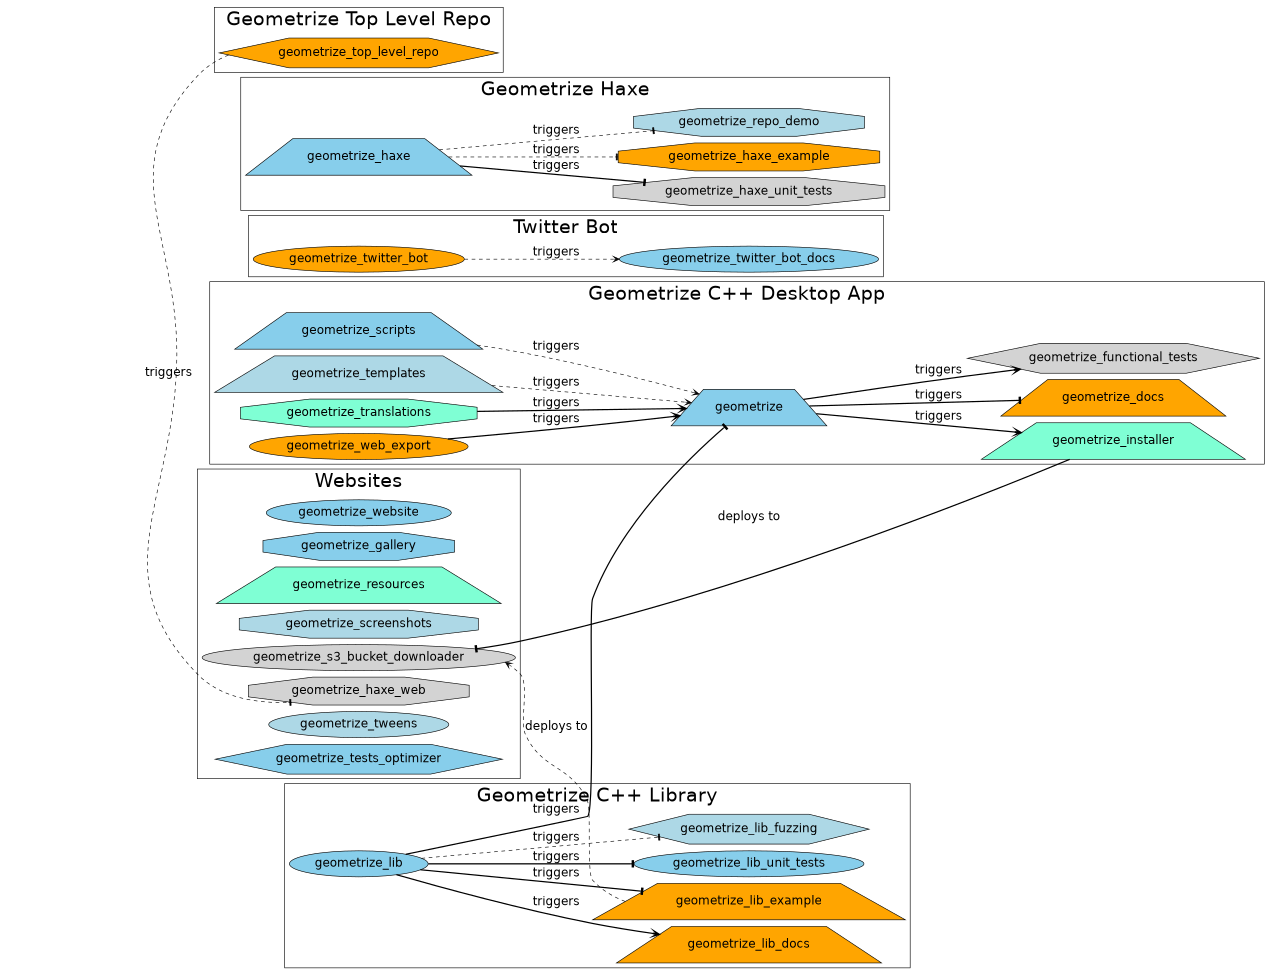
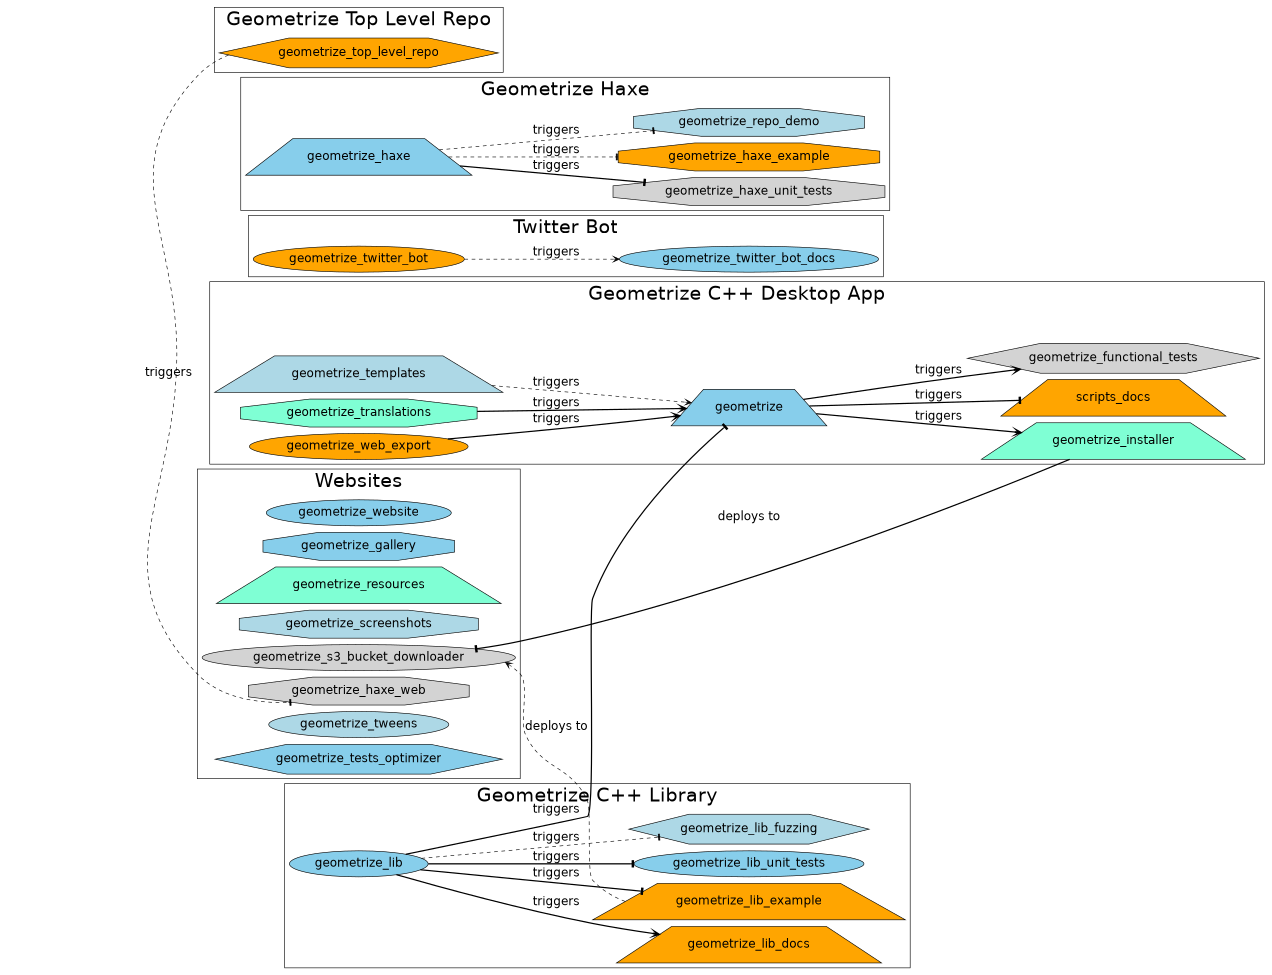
node "geometrize_scripts": removed
node "geometrize_docs": label "geometrize_docs" -> "scripts_docs"
